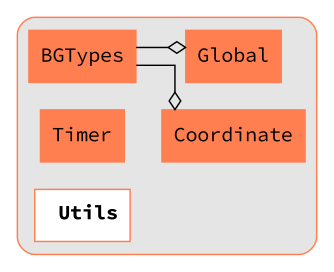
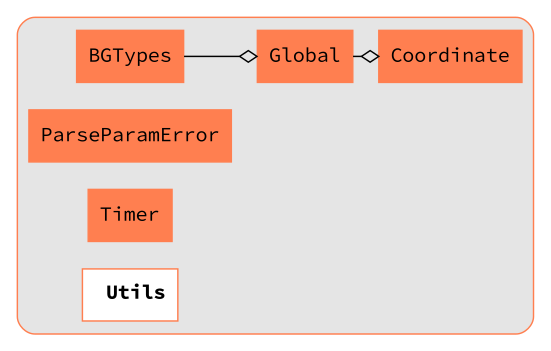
edge "BGTypes" -> "Coordinate": now "Global" -> "Coordinate"
node "ParseParamError": added
